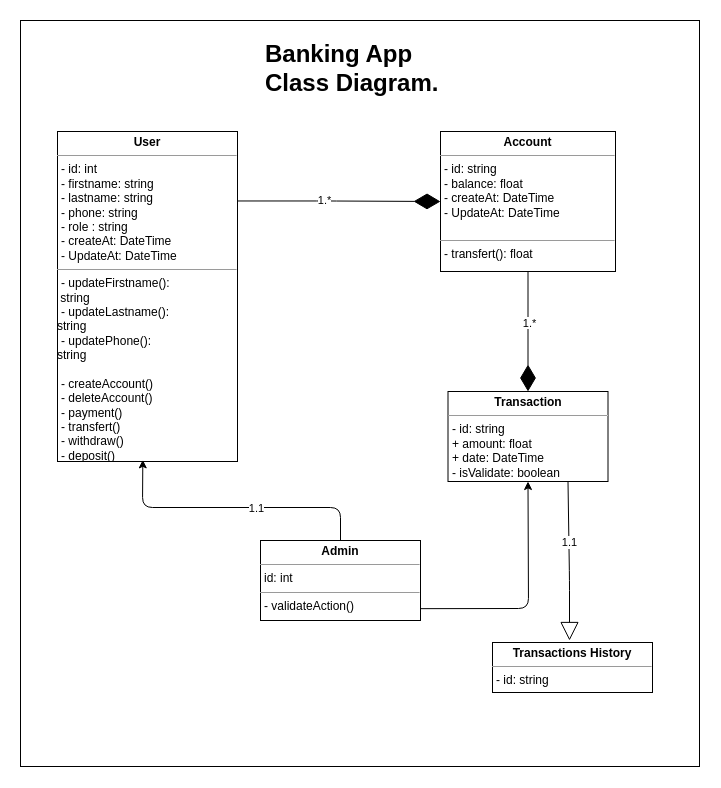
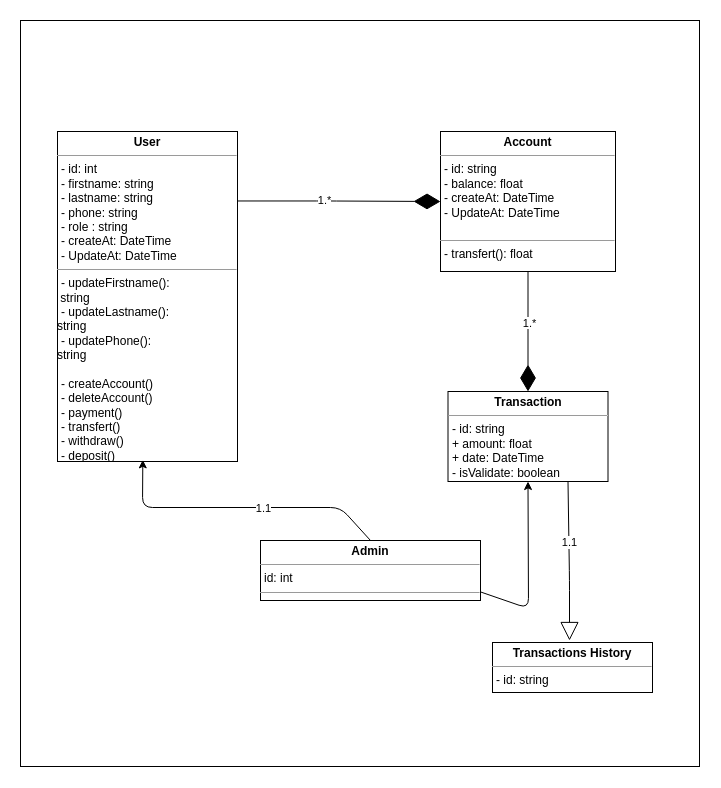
node "Banking App Class Diagram.": removed
node "Admin id: int - validateAction()": size 160x80 -> 220x60
